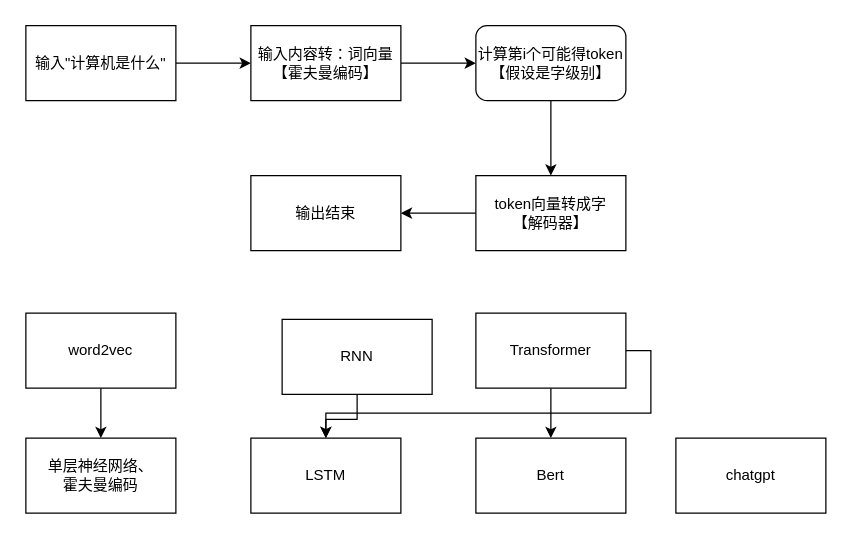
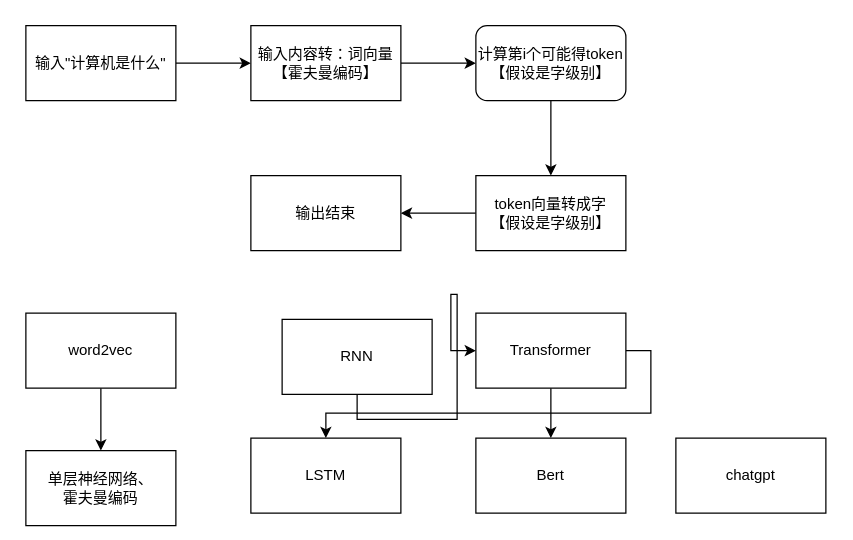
node "token向量转成字 【解码器】": label "token向量转成字 【解码器】" -> "token向量转成字 【假设是字级别】"
edge "RNN" -> "LSTM": now "RNN" -> "Transformer"
node "单层神经网络、 霍夫曼编码": moved (101, 476) -> (101, 488)
